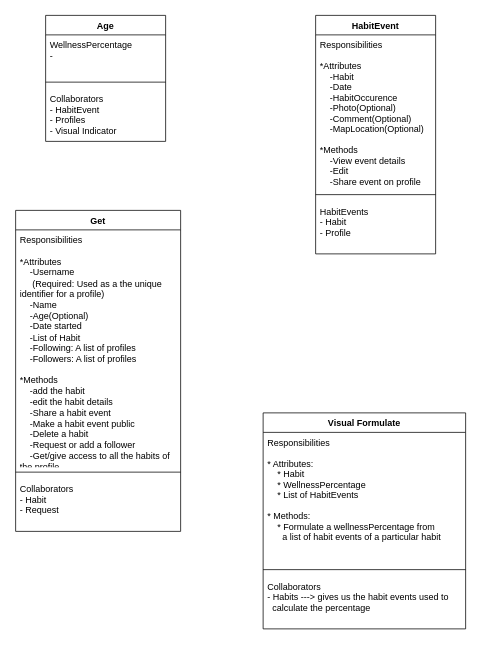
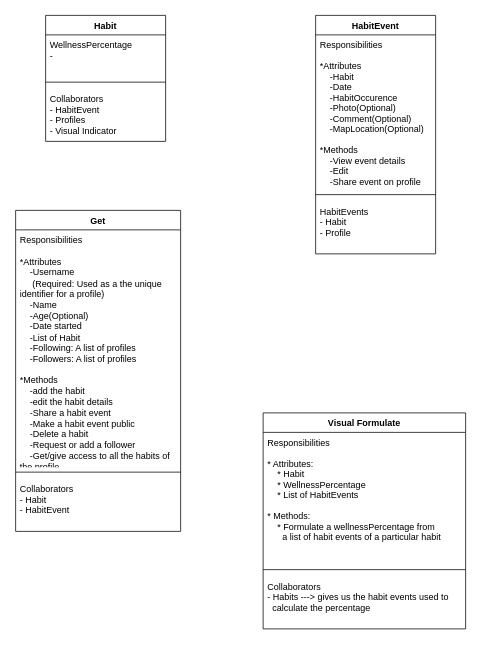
node "Age": label "Age" -> "Habit"
node "Collaborators - Habit - Request": label "Collaborators - Habit - Request" -> "Collaborators - Habit - HabitEvent"
